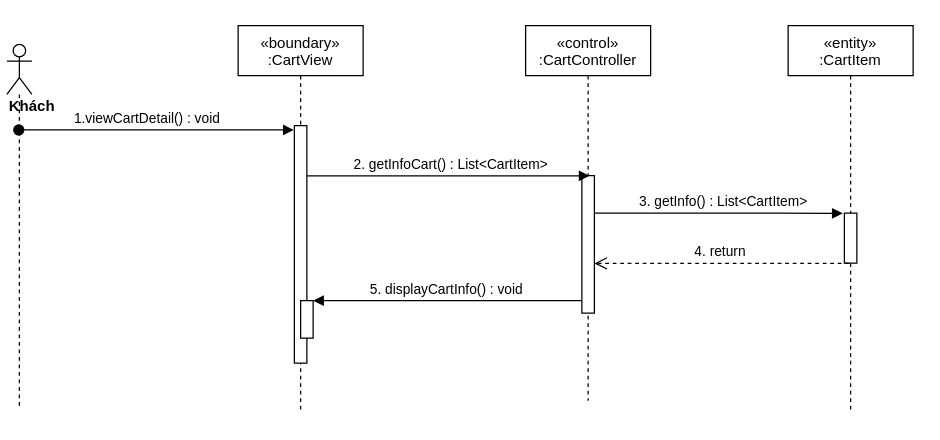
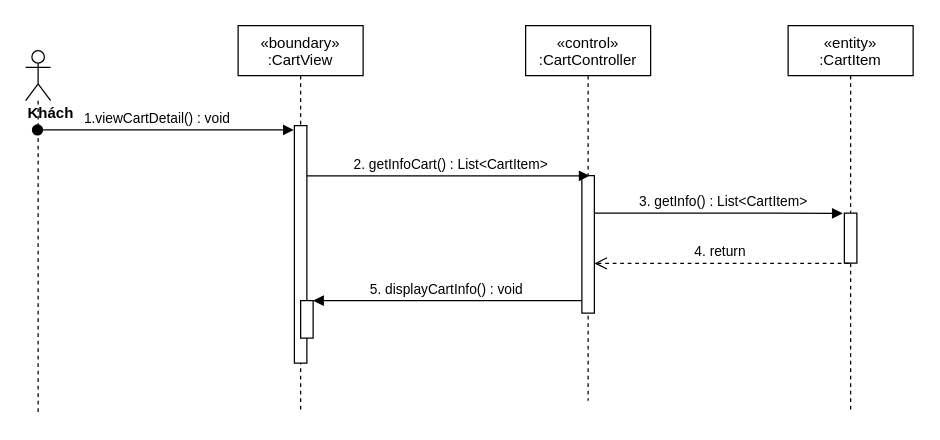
node "Khách": moved (19, 226) -> (38, 232)
